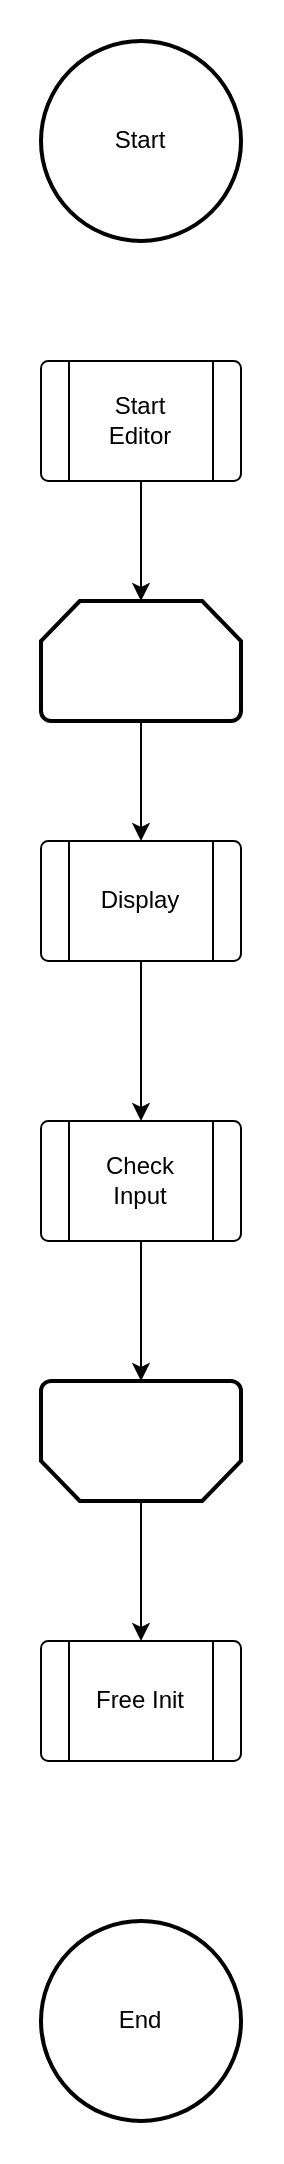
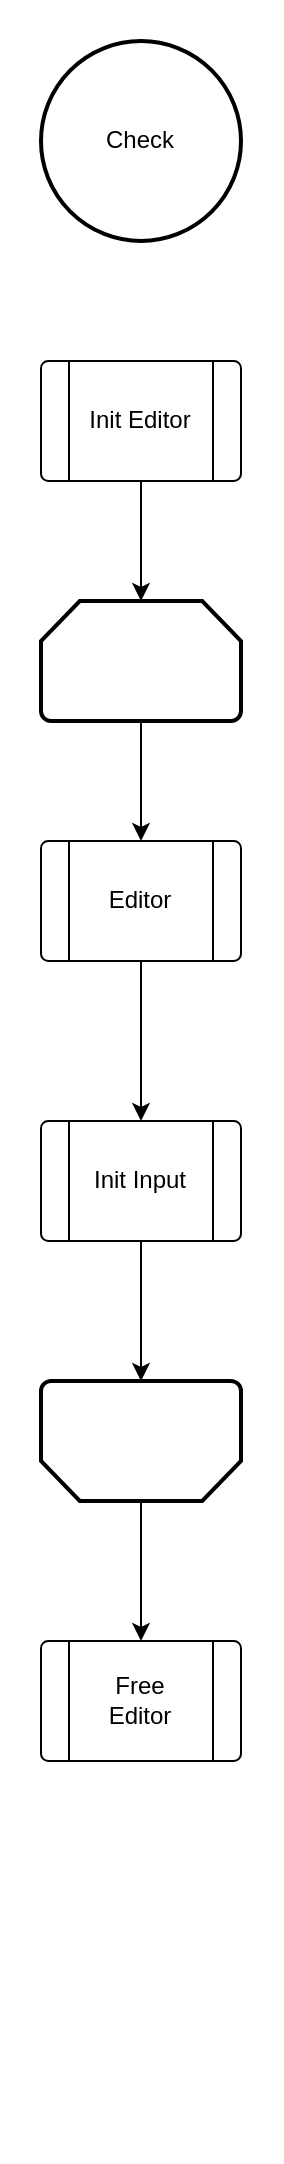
node "Start": label "Start" -> "Check"
node "Start Editor": label "Start Editor" -> "Init Editor"
node "Display": label "Display" -> "Editor"
node "Check Input": label "Check Input" -> "Init Input"
node "Free Init": label "Free Init" -> "Free Editor"
node "End": removed
